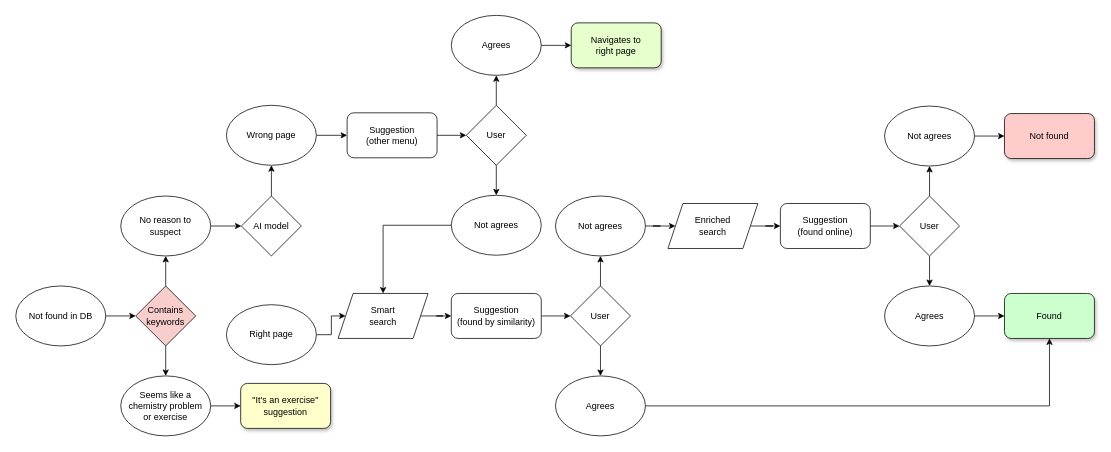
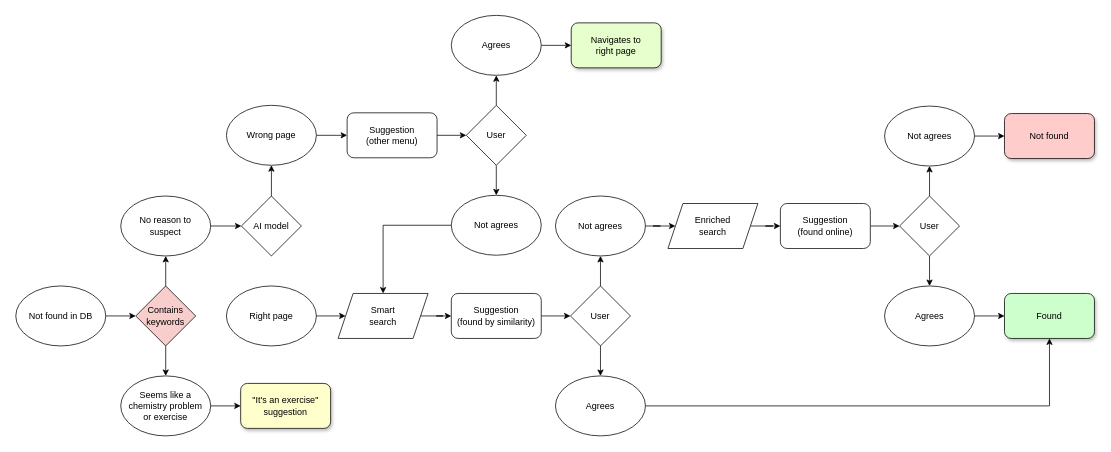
node "Right page": moved (271, 335) -> (271, 316)
